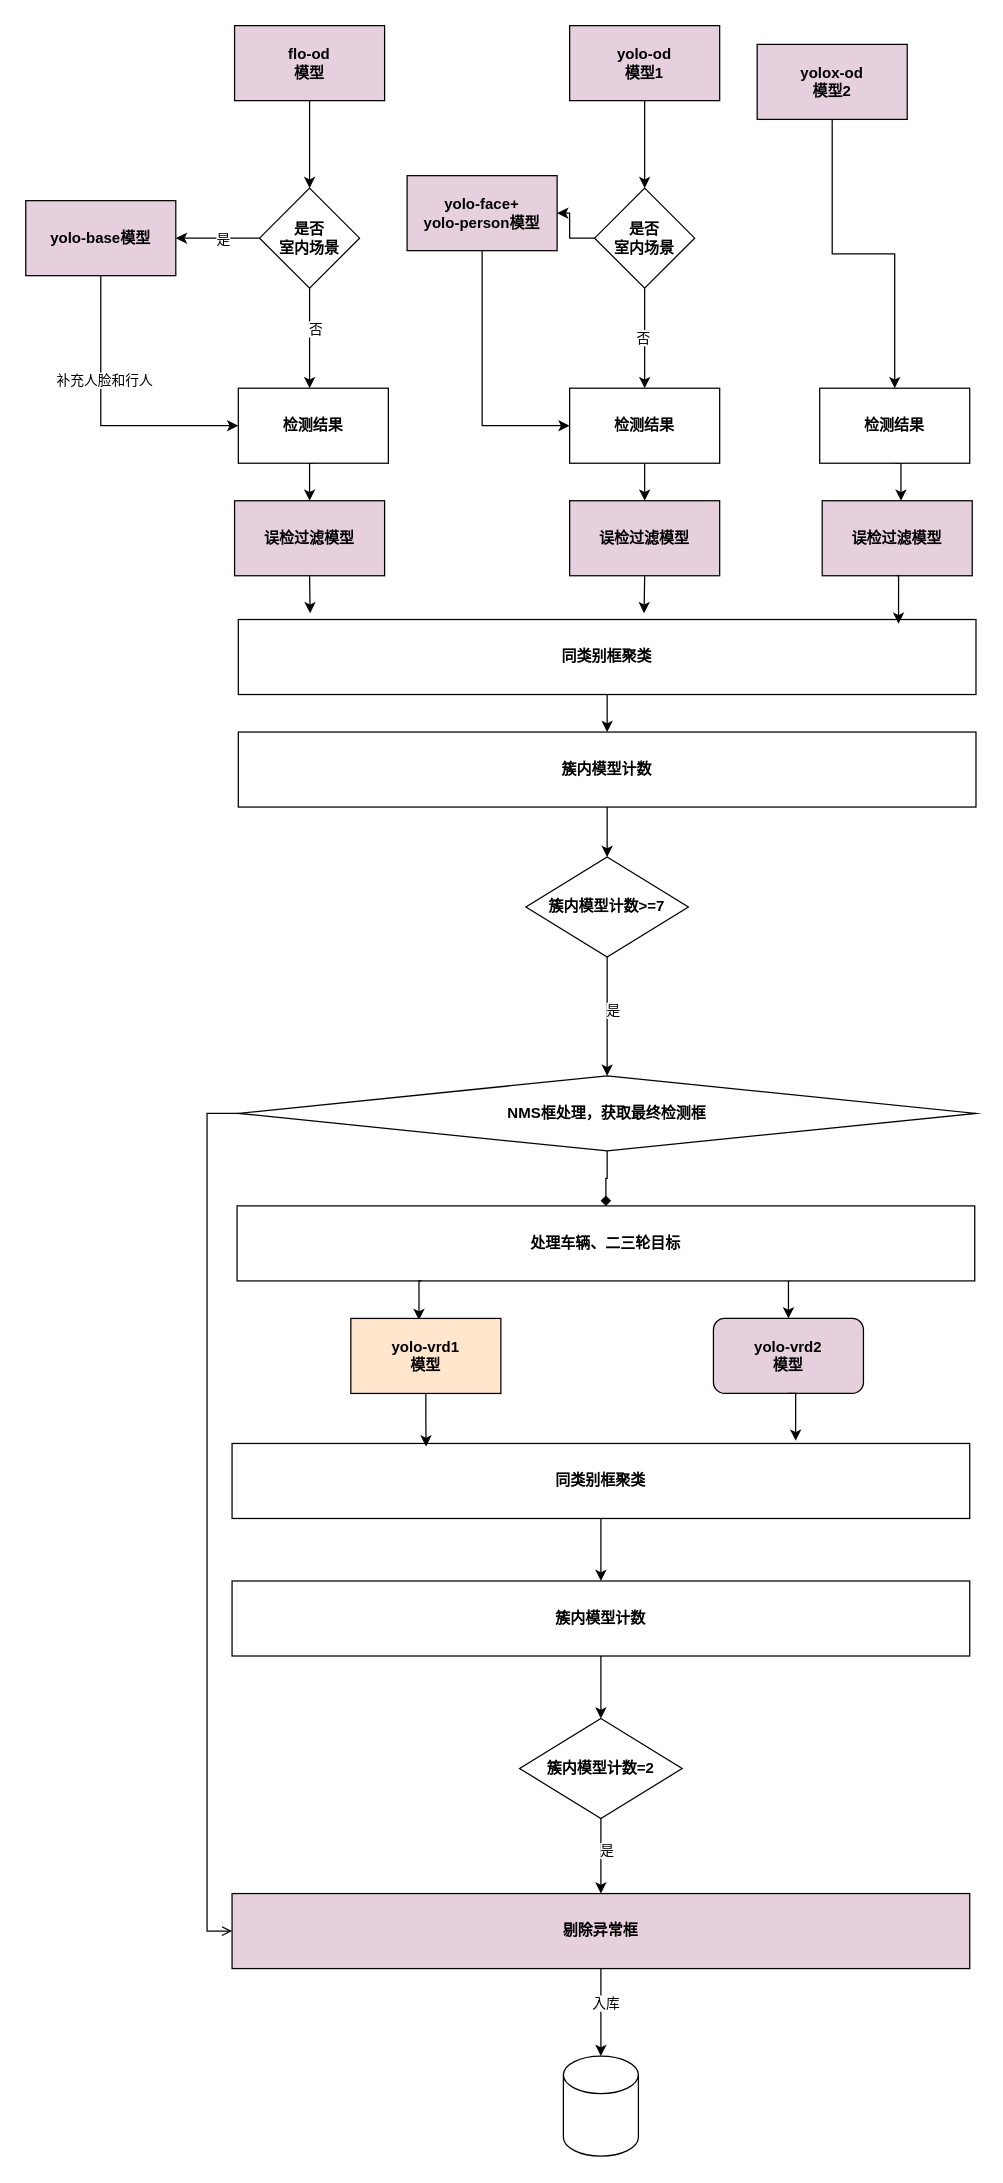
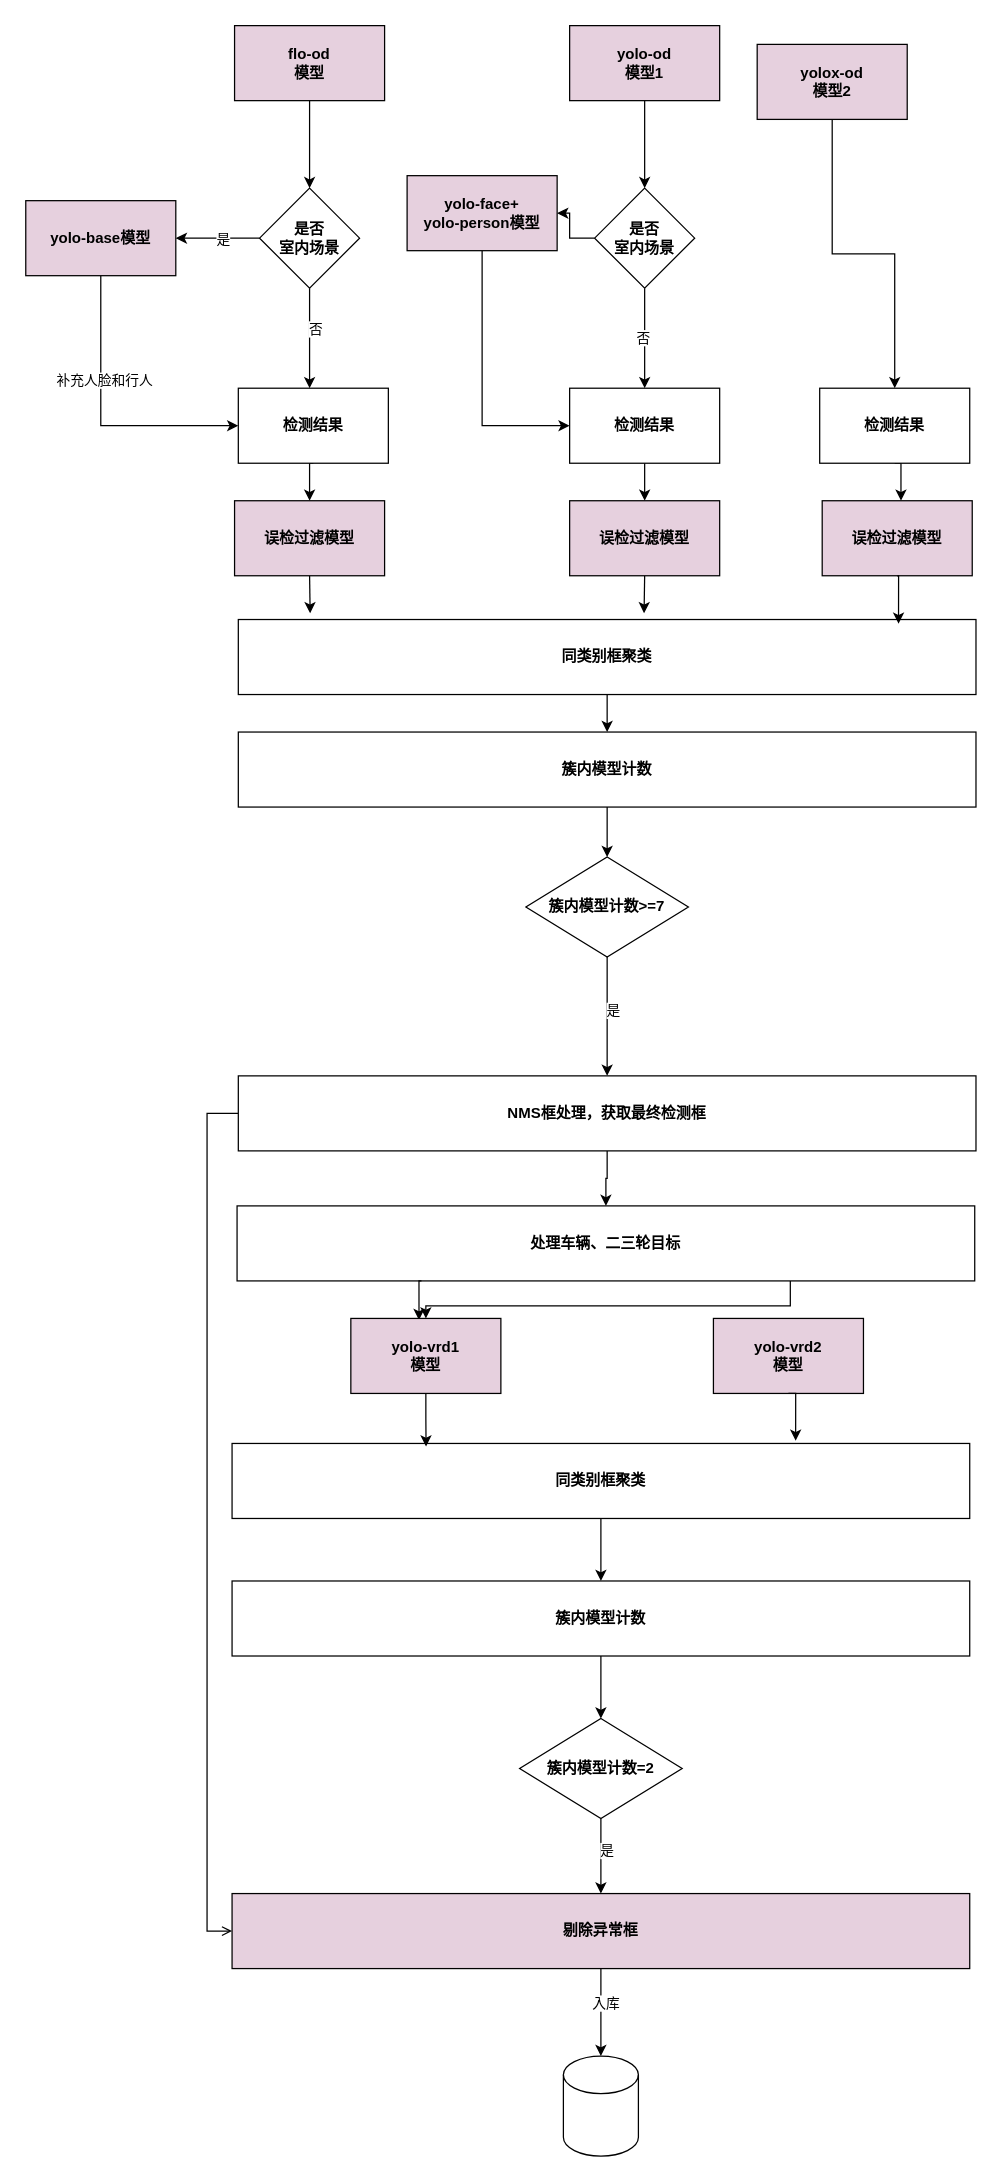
node "NMS框处理，获取最终检测框": shape diamond -> rectangle
edge "NMS框处理，获取最终检测框" -> "处理车辆、二三轮目标": arrowhead diamond -> classic
edge "处理车辆、二三轮目标" -> "yolo-vrd2 模型": now "处理车辆、二三轮目标" -> "yolo-vrd1 模型"
node "yolo-vrd1 模型": fillcolor #ffe6cc -> #e6d0de
node "yolo-vrd2 模型": shape rounded rectangle -> rectangle
